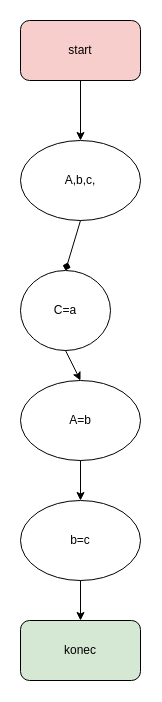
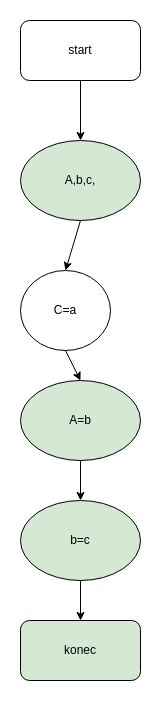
node "start": fillcolor #f8cecc -> #ffffff
node "A,b,c,": fillcolor #ffffff -> #d5e8d4
edge "A,b,c," -> "C=a": arrowhead diamond -> classic
node "A=b": fillcolor #ffffff -> #d5e8d4
node "b=c": fillcolor #ffffff -> #d5e8d4
